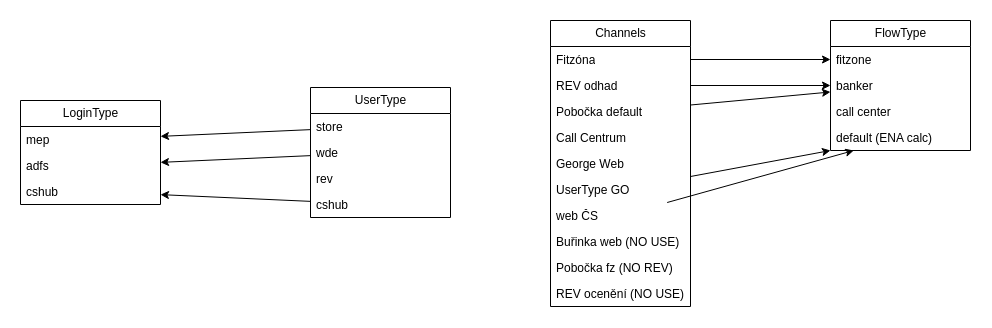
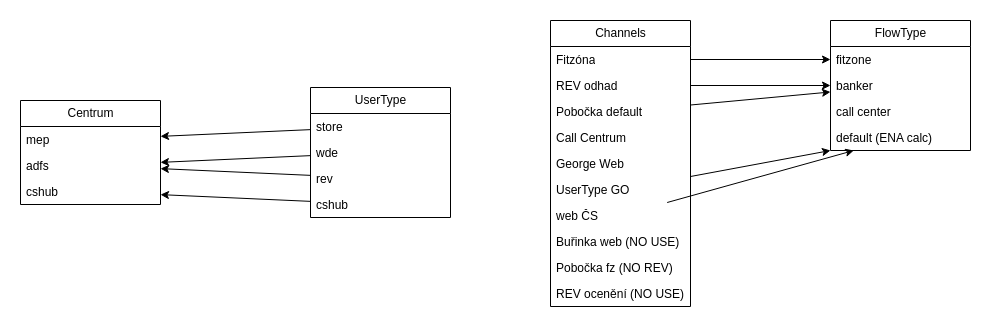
node "LoginType": label "LoginType" -> "Centrum"
edge "rev" -> "adfs": added
